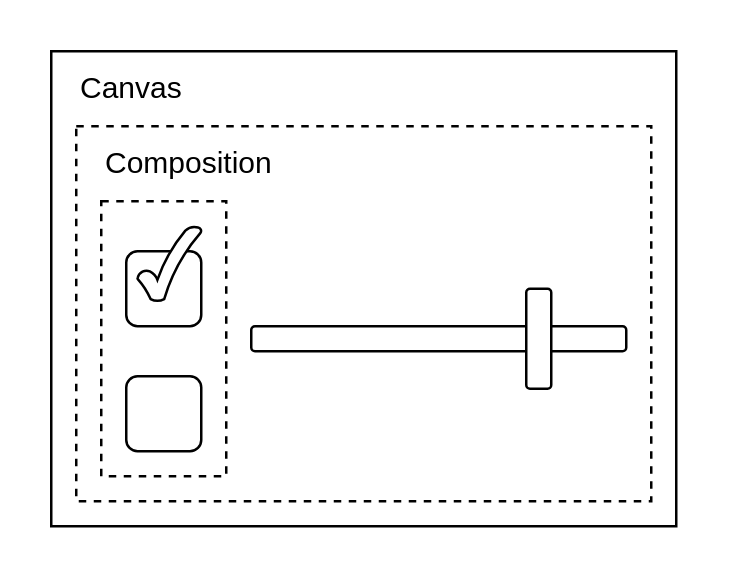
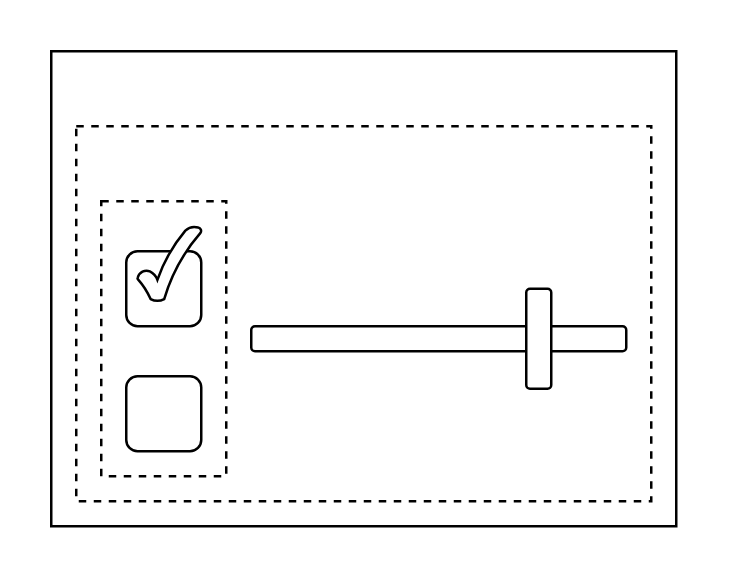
node "Canvas": removed
node "Composition": removed
